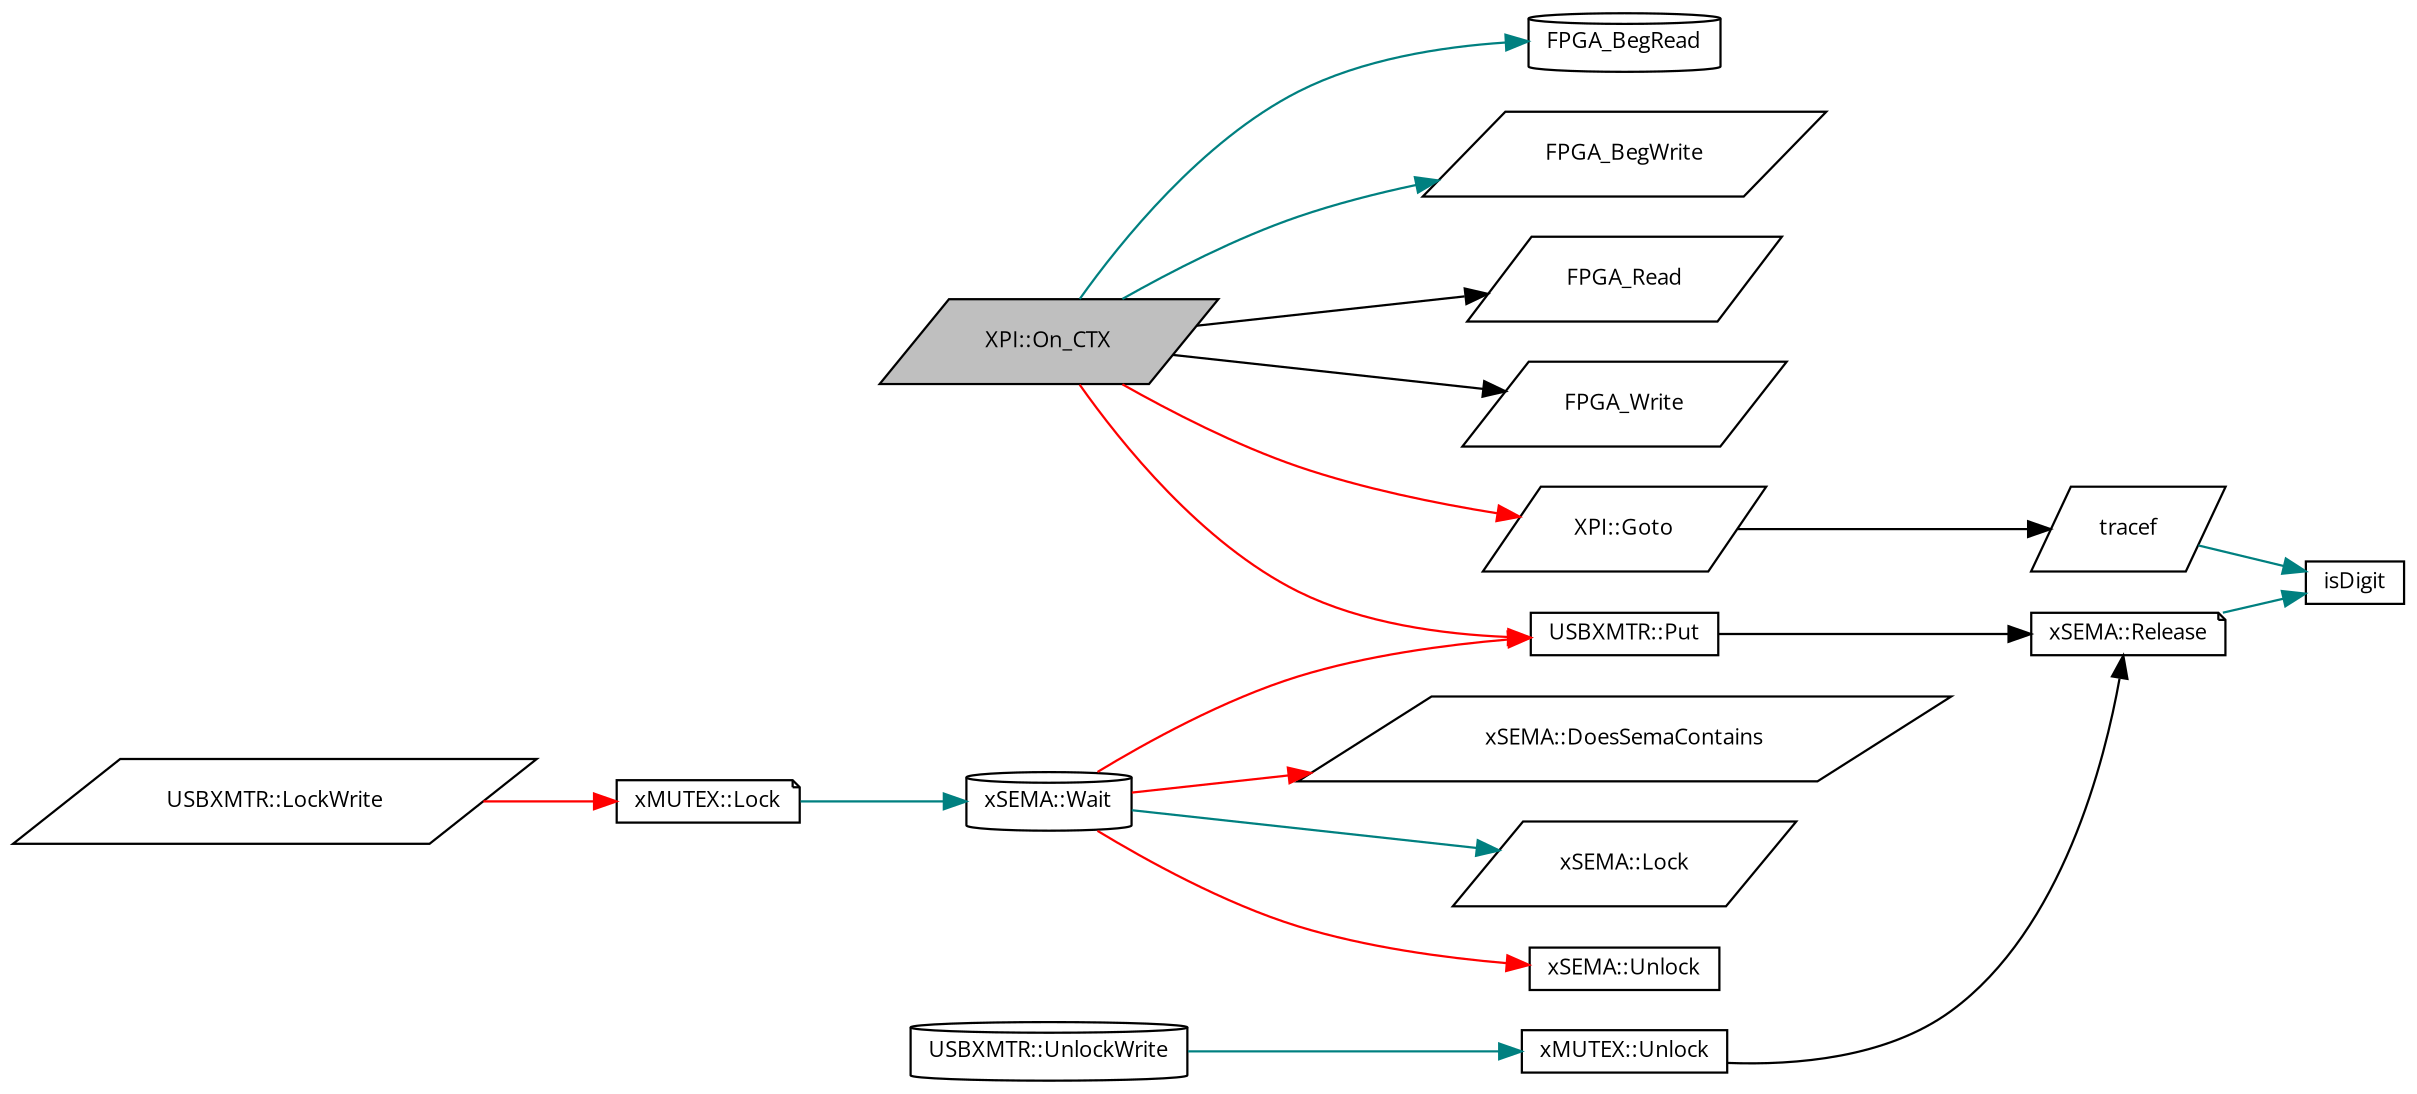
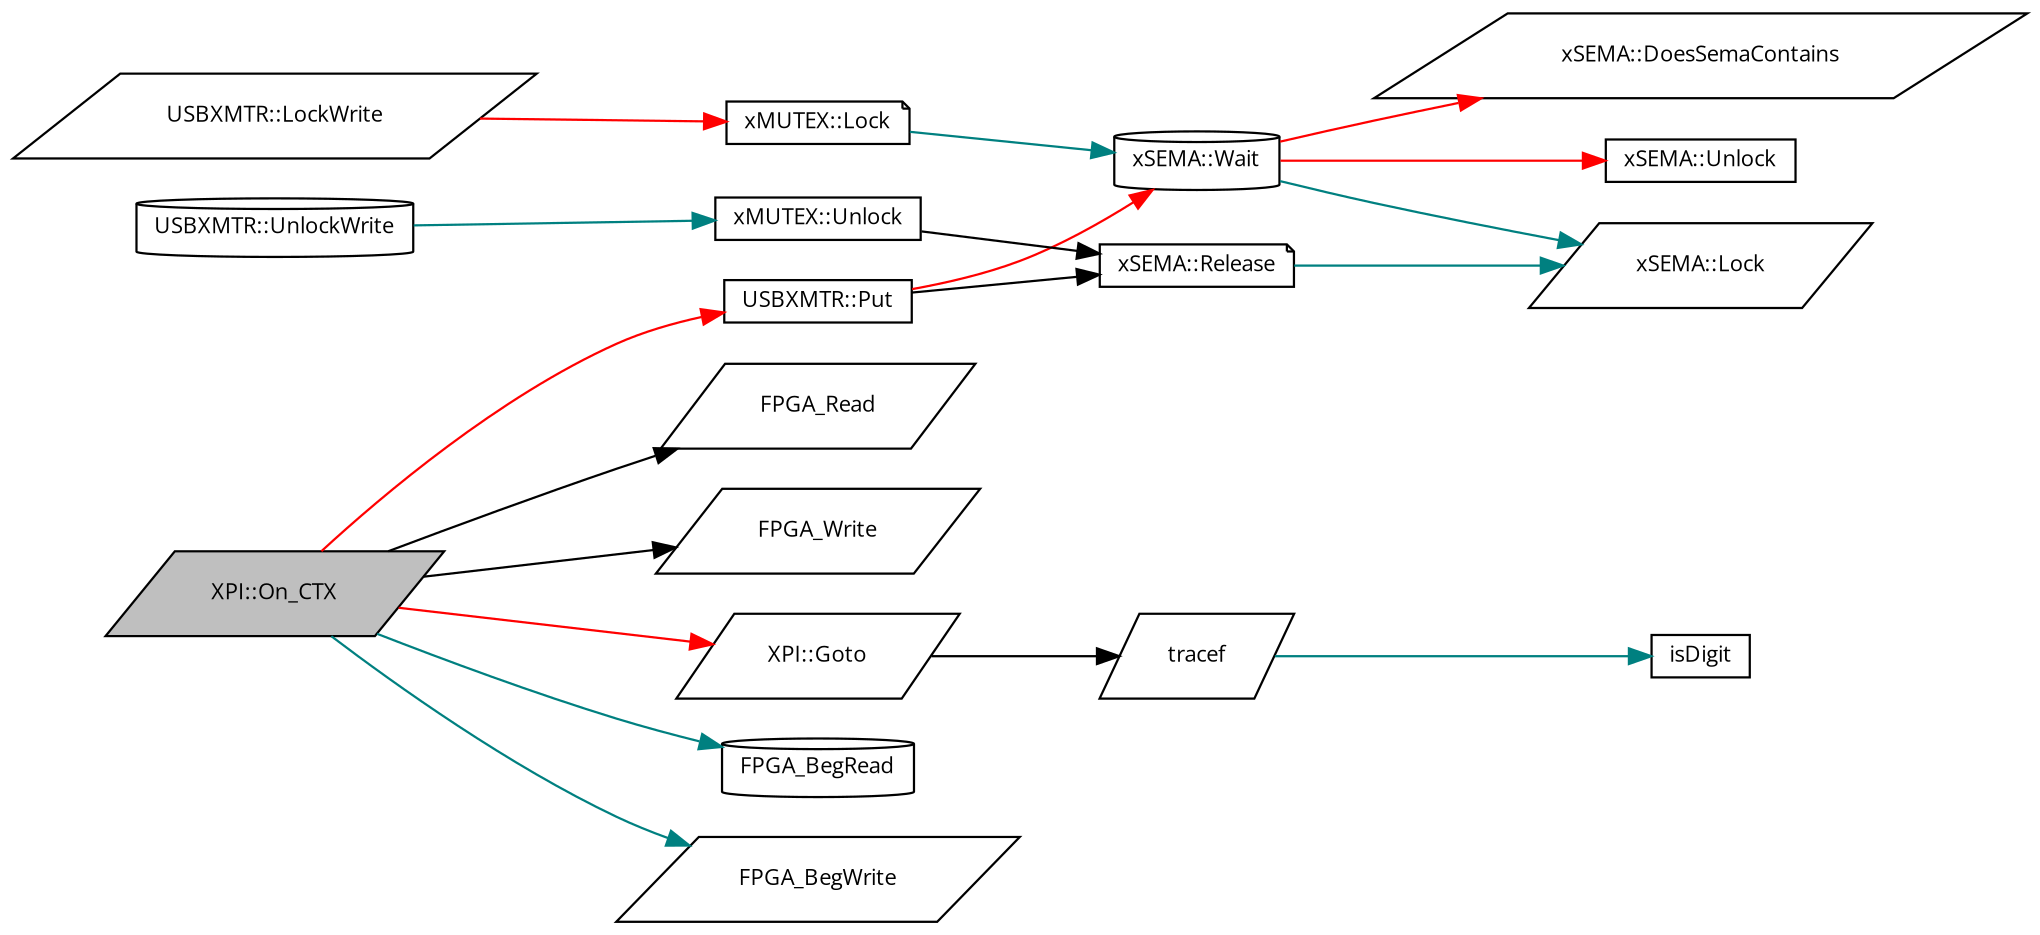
edge "xSEMA::Release" -> "isDigit": now "xSEMA::Release" -> "xSEMA::Lock"
edge "xSEMA::Wait" -> "USBXMTR::Put": reversed
